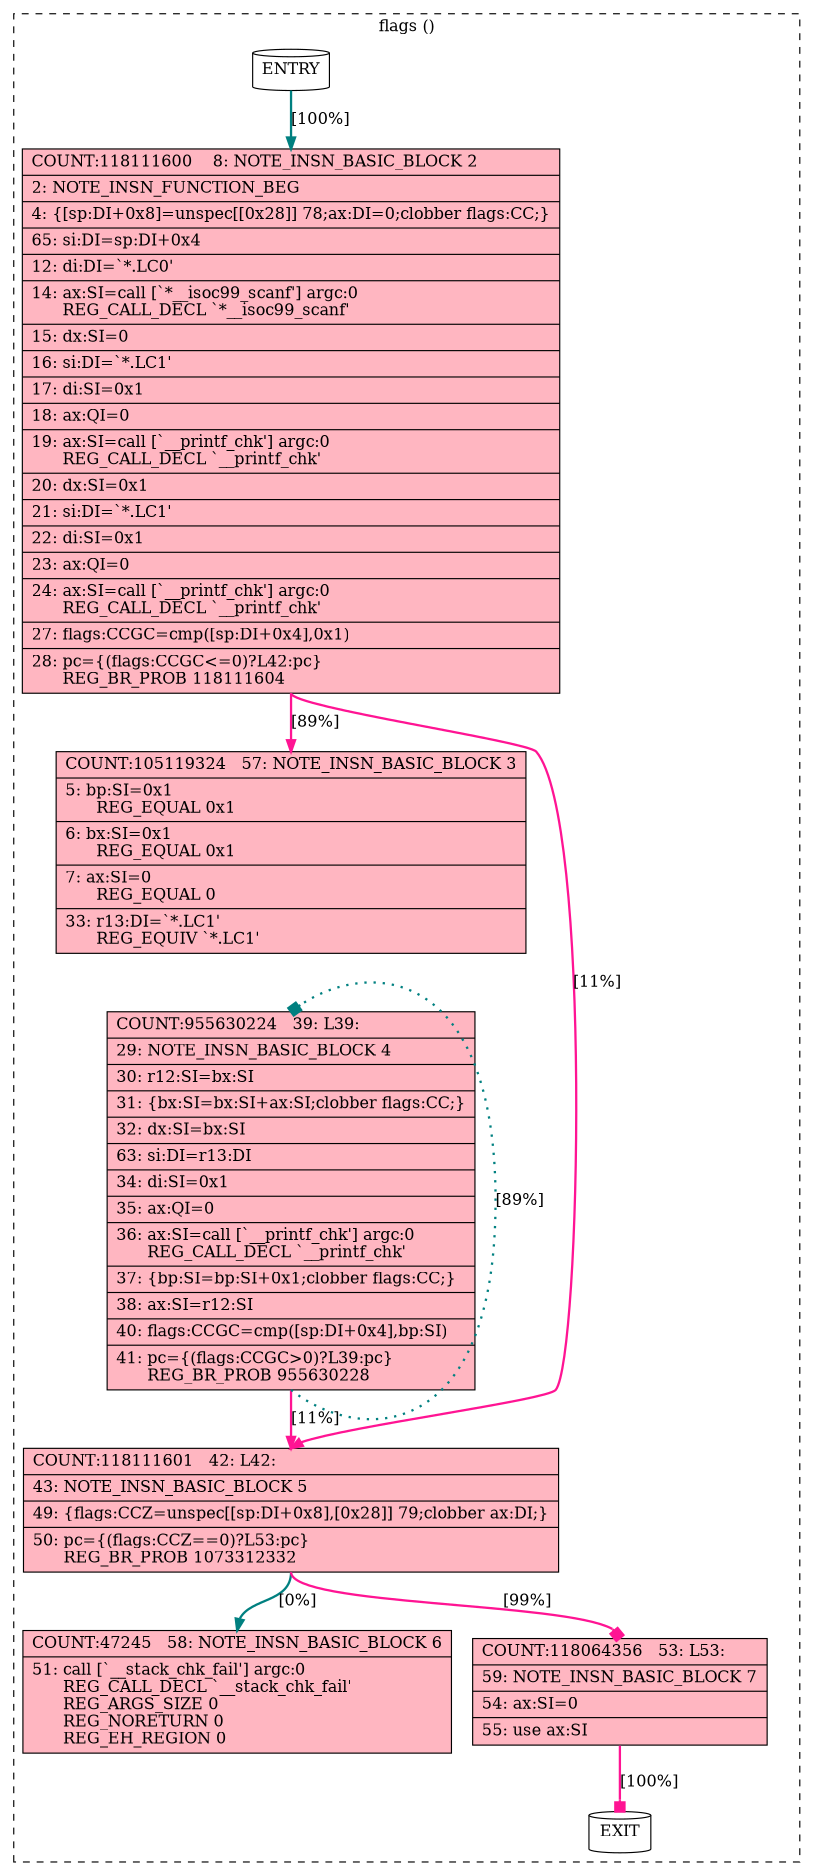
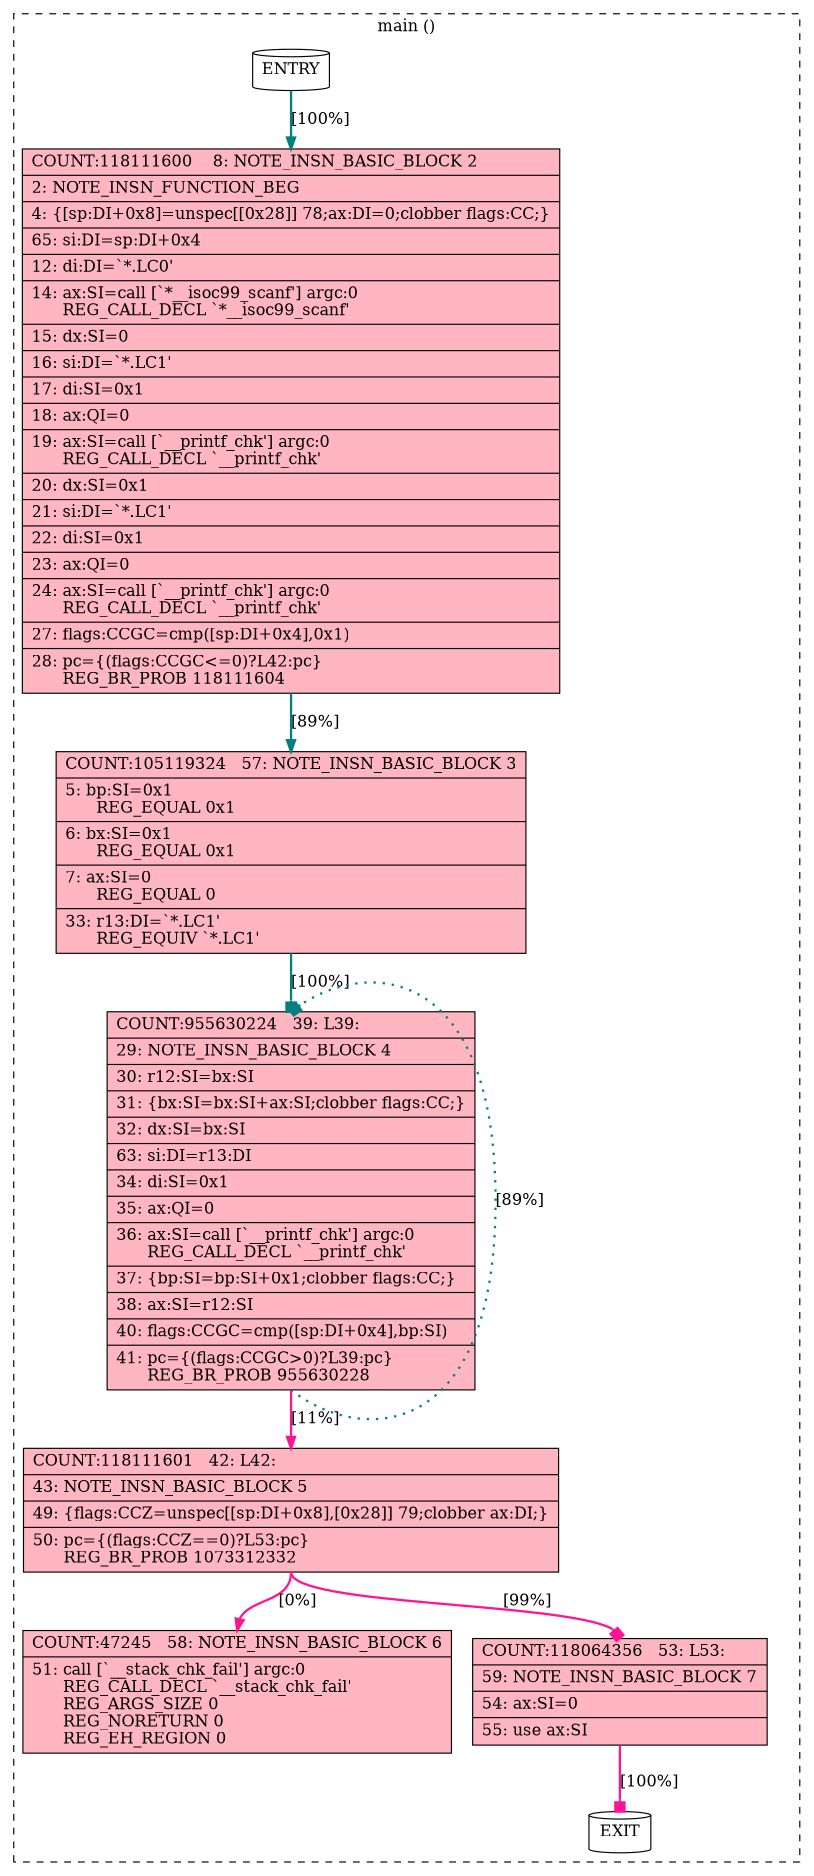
cluster "flags ()": label "flags ()" -> "main ()"
edge "COUNT:118111600    8: NOTE_INSN_BASIC_BLOCK 2" -> "COUNT:105119324   57: NOTE_INSN_BASIC_BLOCK 3": color deeppink -> teal
edge "COUNT:105119324   57: NOTE_INSN_BASIC_BLOCK 3" -> "COUNT:955630224   39: L39:": added, label "[100%]"
edge "COUNT:118111600    8: NOTE_INSN_BASIC_BLOCK 2" -> "COUNT:118111601   42: L42:": removed, label "[11%]"
edge "COUNT:118111601   42: L42:" -> "COUNT:47245   58: NOTE_INSN_BASIC_BLOCK 6": color teal -> deeppink
